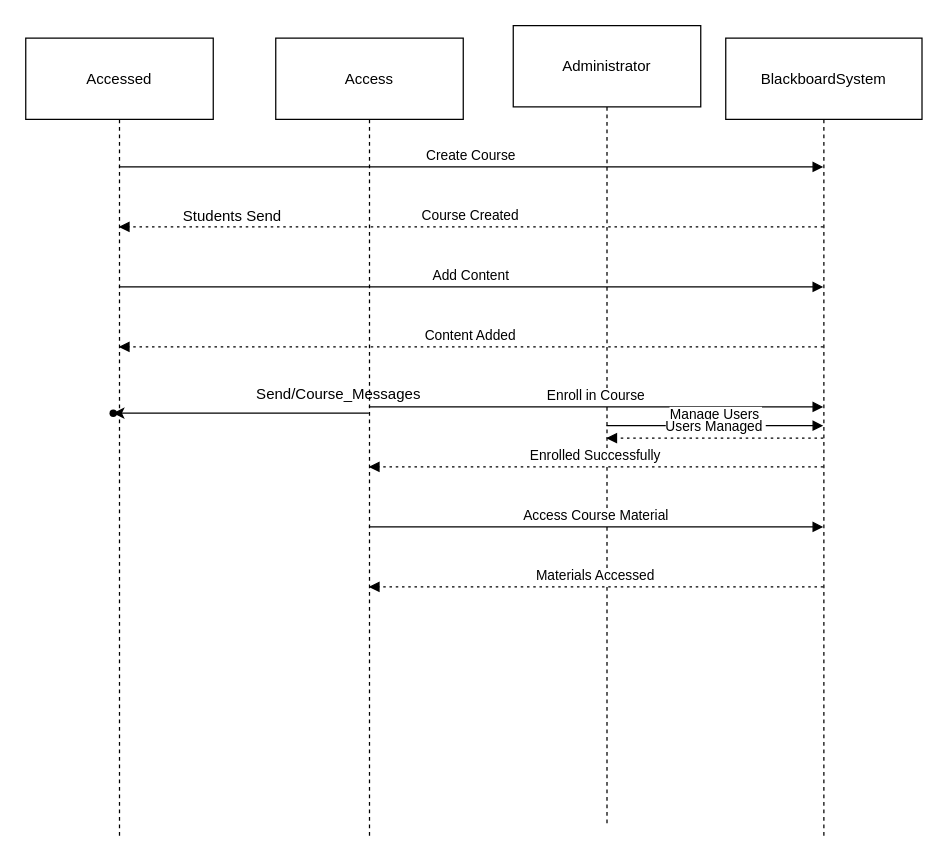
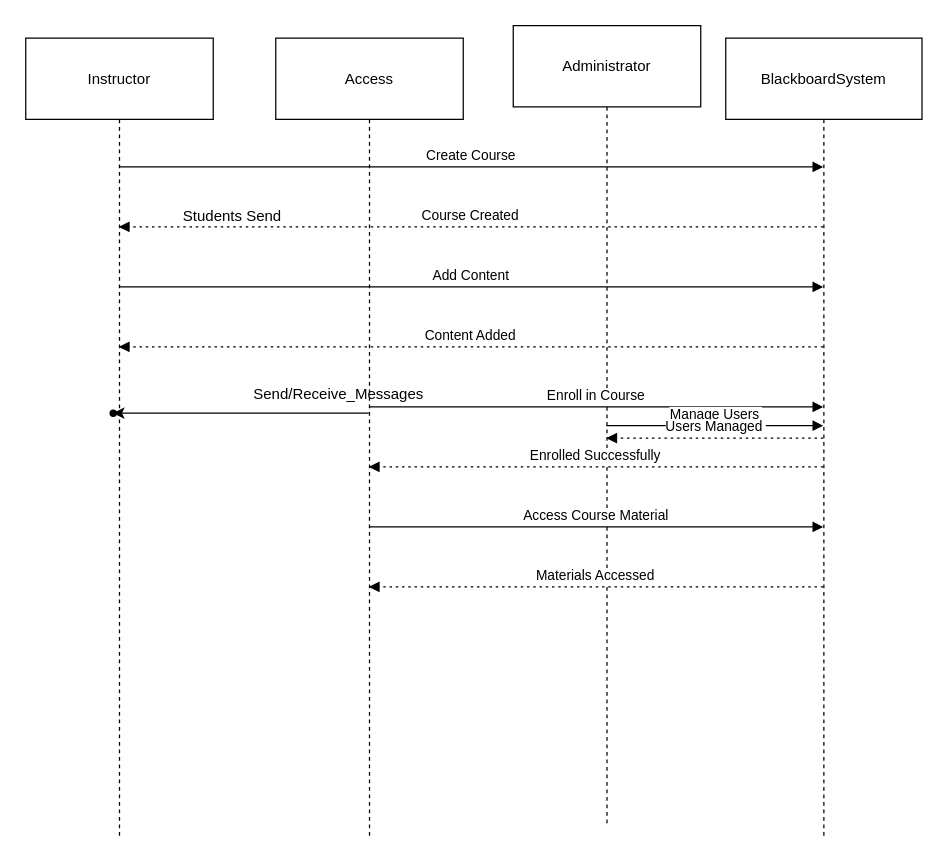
node "Accessed": label "Accessed" -> "Instructor"
node "Send/Course_Messages": label "Send/Course_Messages" -> "Send/Receive_Messages"
